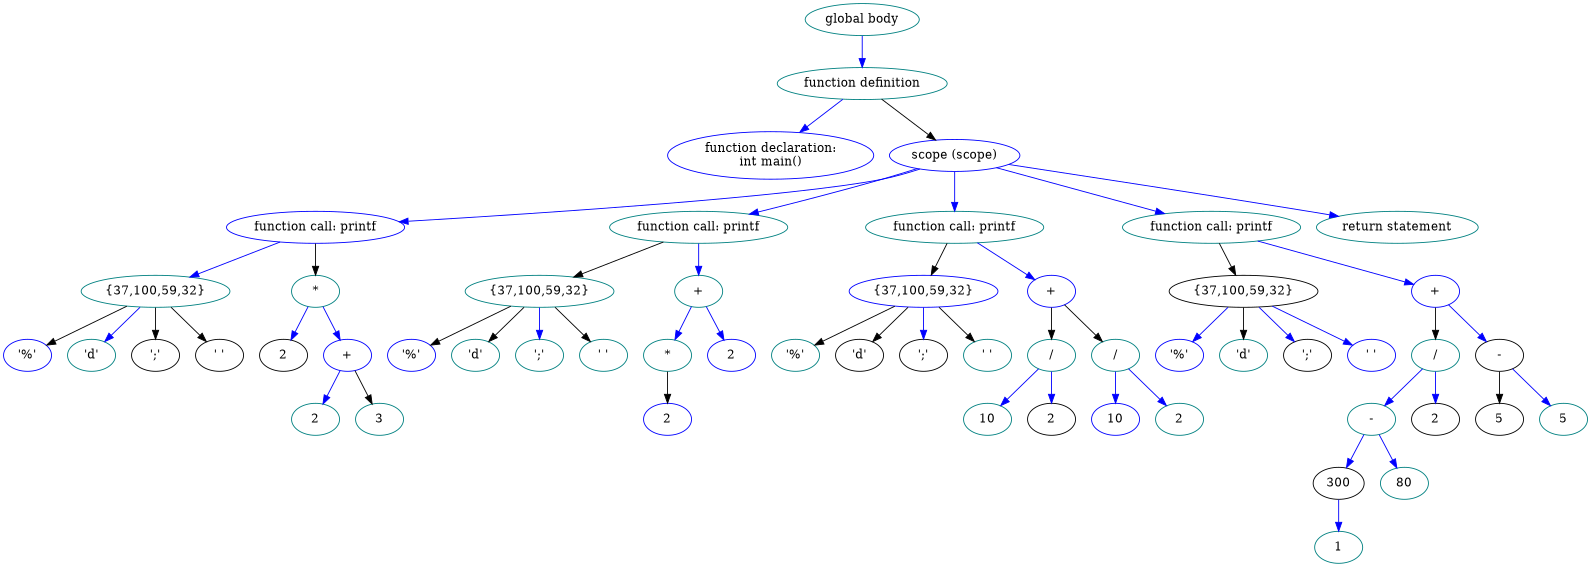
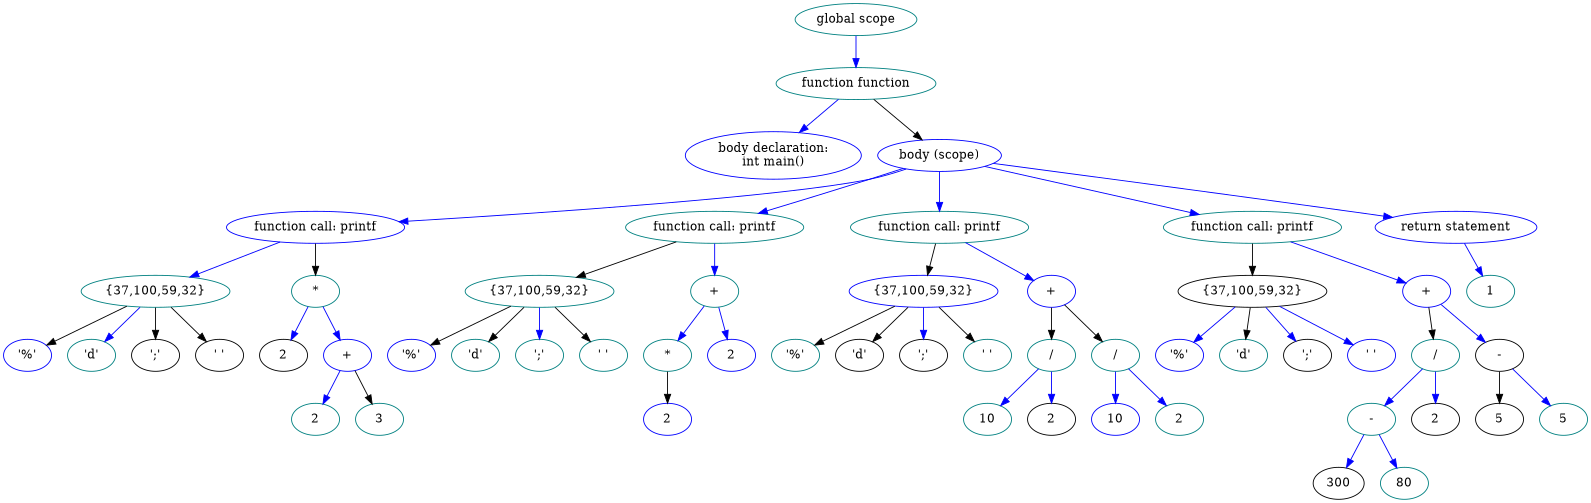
node "global body": label "global body" -> "global scope"
node "function definition": label "function definition" -> "function function"
node "function declaration: int main()": label "function declaration: int main()" -> "body declaration: int main()"
node "scope (scope)": label "scope (scope)" -> "body (scope)"
node "return statement": color teal -> blue
edge "300" -> "1": now "return statement" -> "1"
